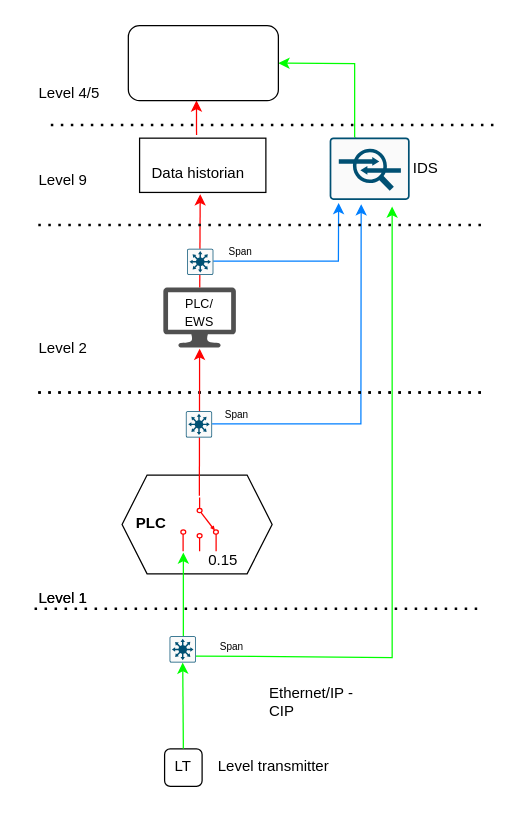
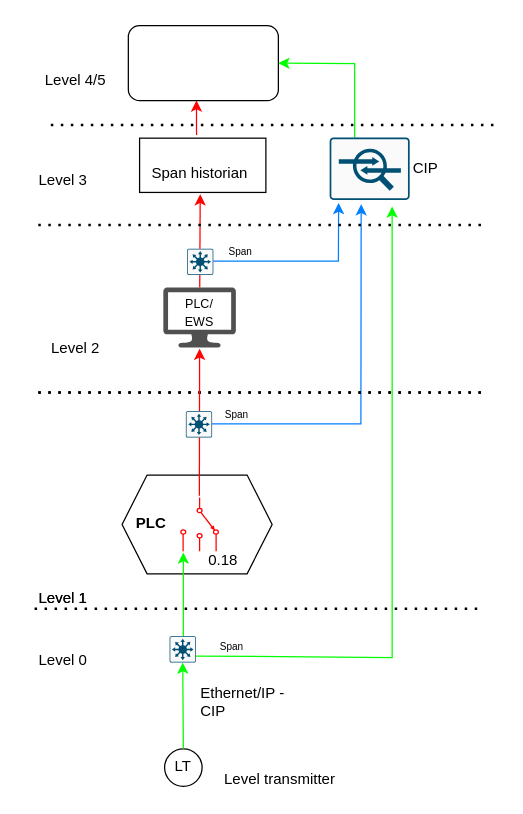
node "Level 4/5": moved (69, 94) -> (76, 81)
node "IDS": label "IDS" -> "CIP"
node "Data historian": label "Data historian" -> "Span historian"
node "Level 9": label "Level 9" -> "Level 3"
node "Level 2": moved (63, 349) -> (76, 349)
node "0.15": label "0.15" -> "0.18"
node "Level 0": added
node "Ethernet/IP - CIP": moved (314, 702) -> (245, 702)
node "LT": shape rounded rectangle -> ellipse
node "Level transmitter": moved (279, 767) -> (285, 780)
